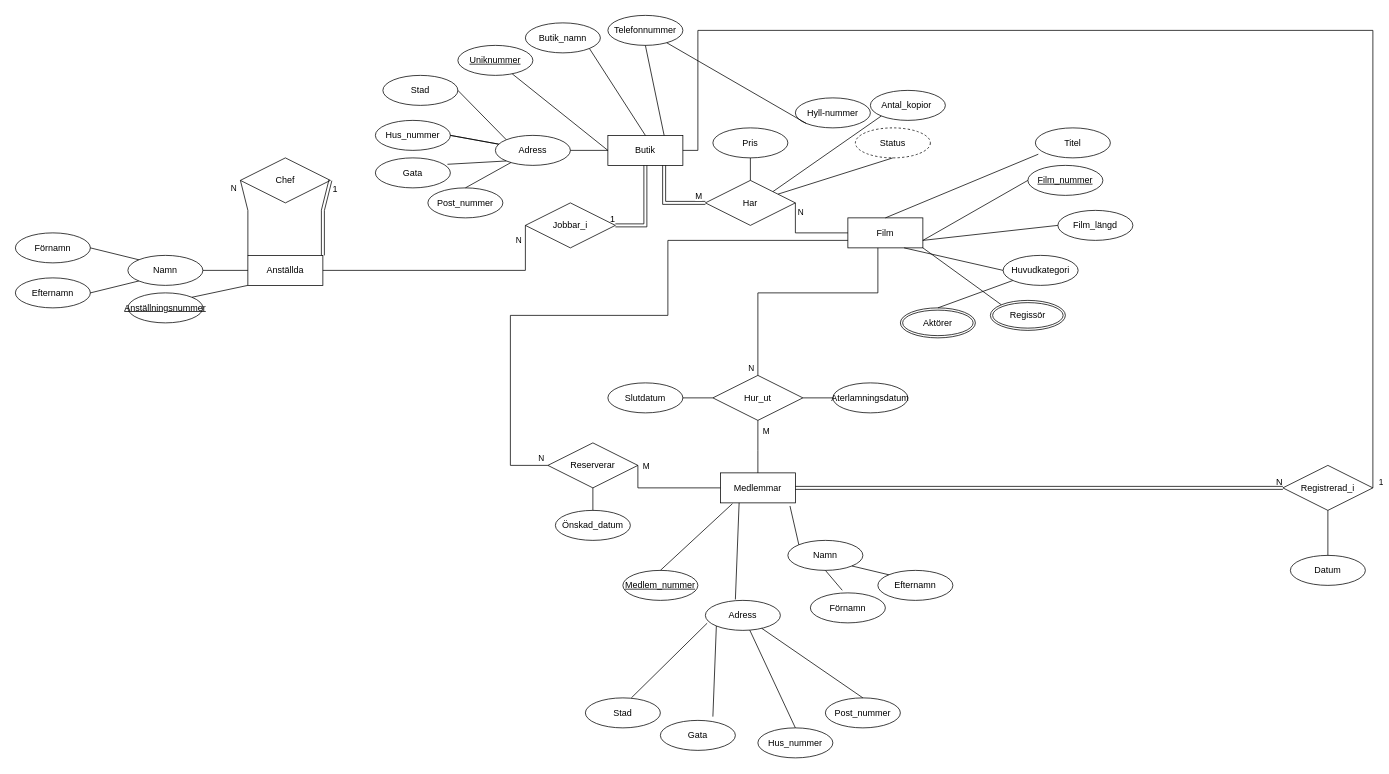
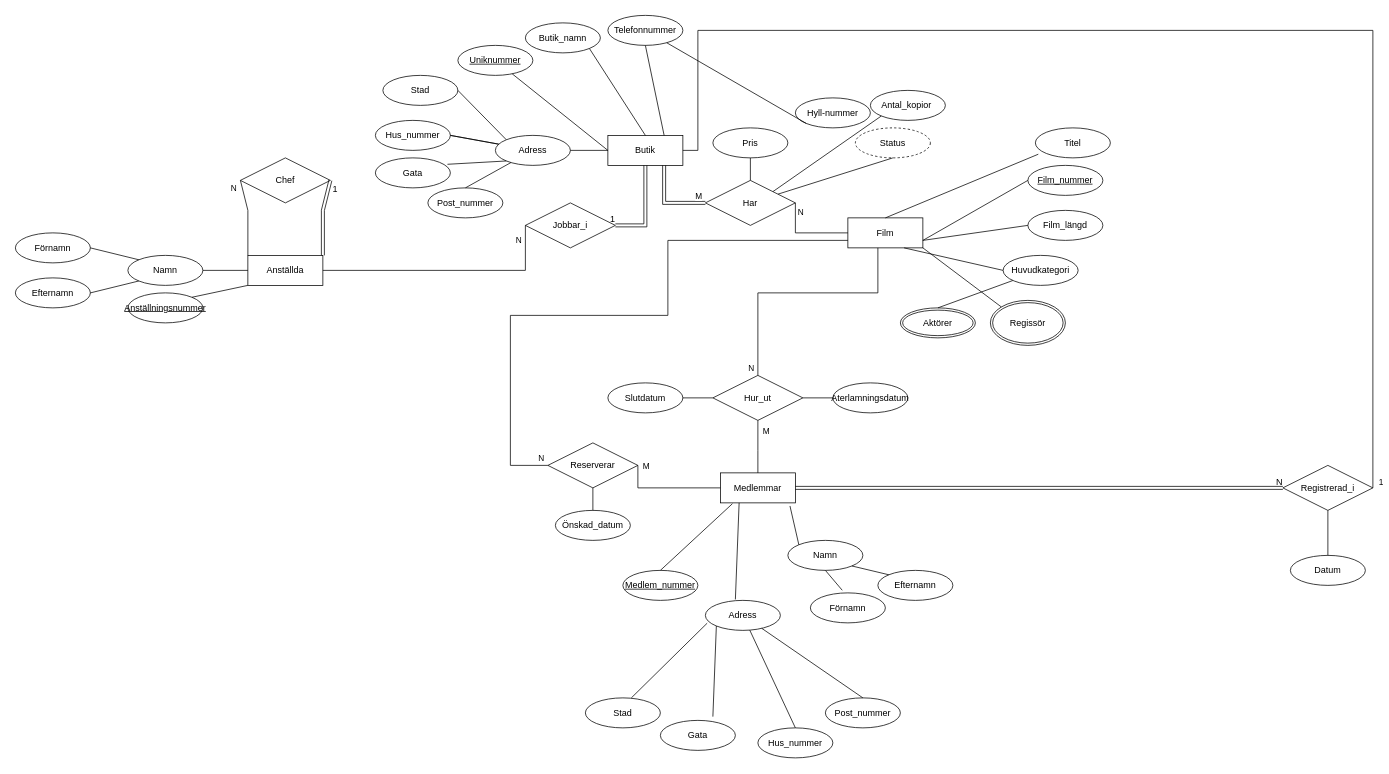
node "Film_längd": moved (1095, 225) -> (1065, 225)
node "Regissör": size 75x30 -> 75x45
